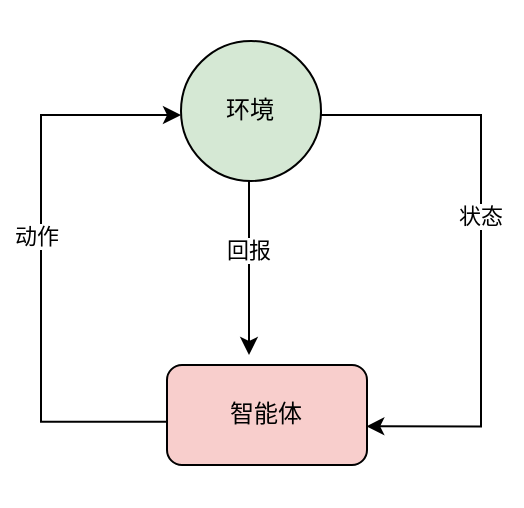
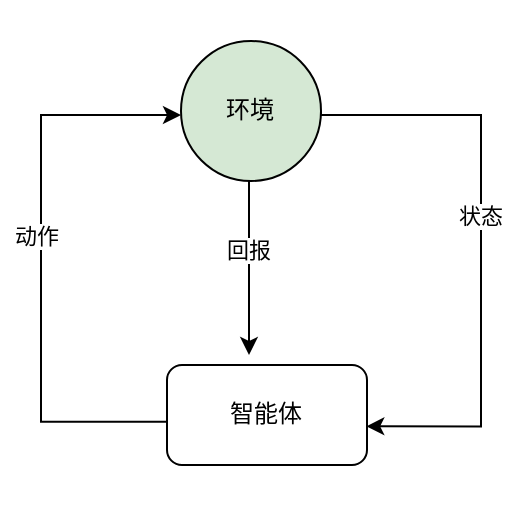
node "智能体": fillcolor #f8cecc -> #ffffff
